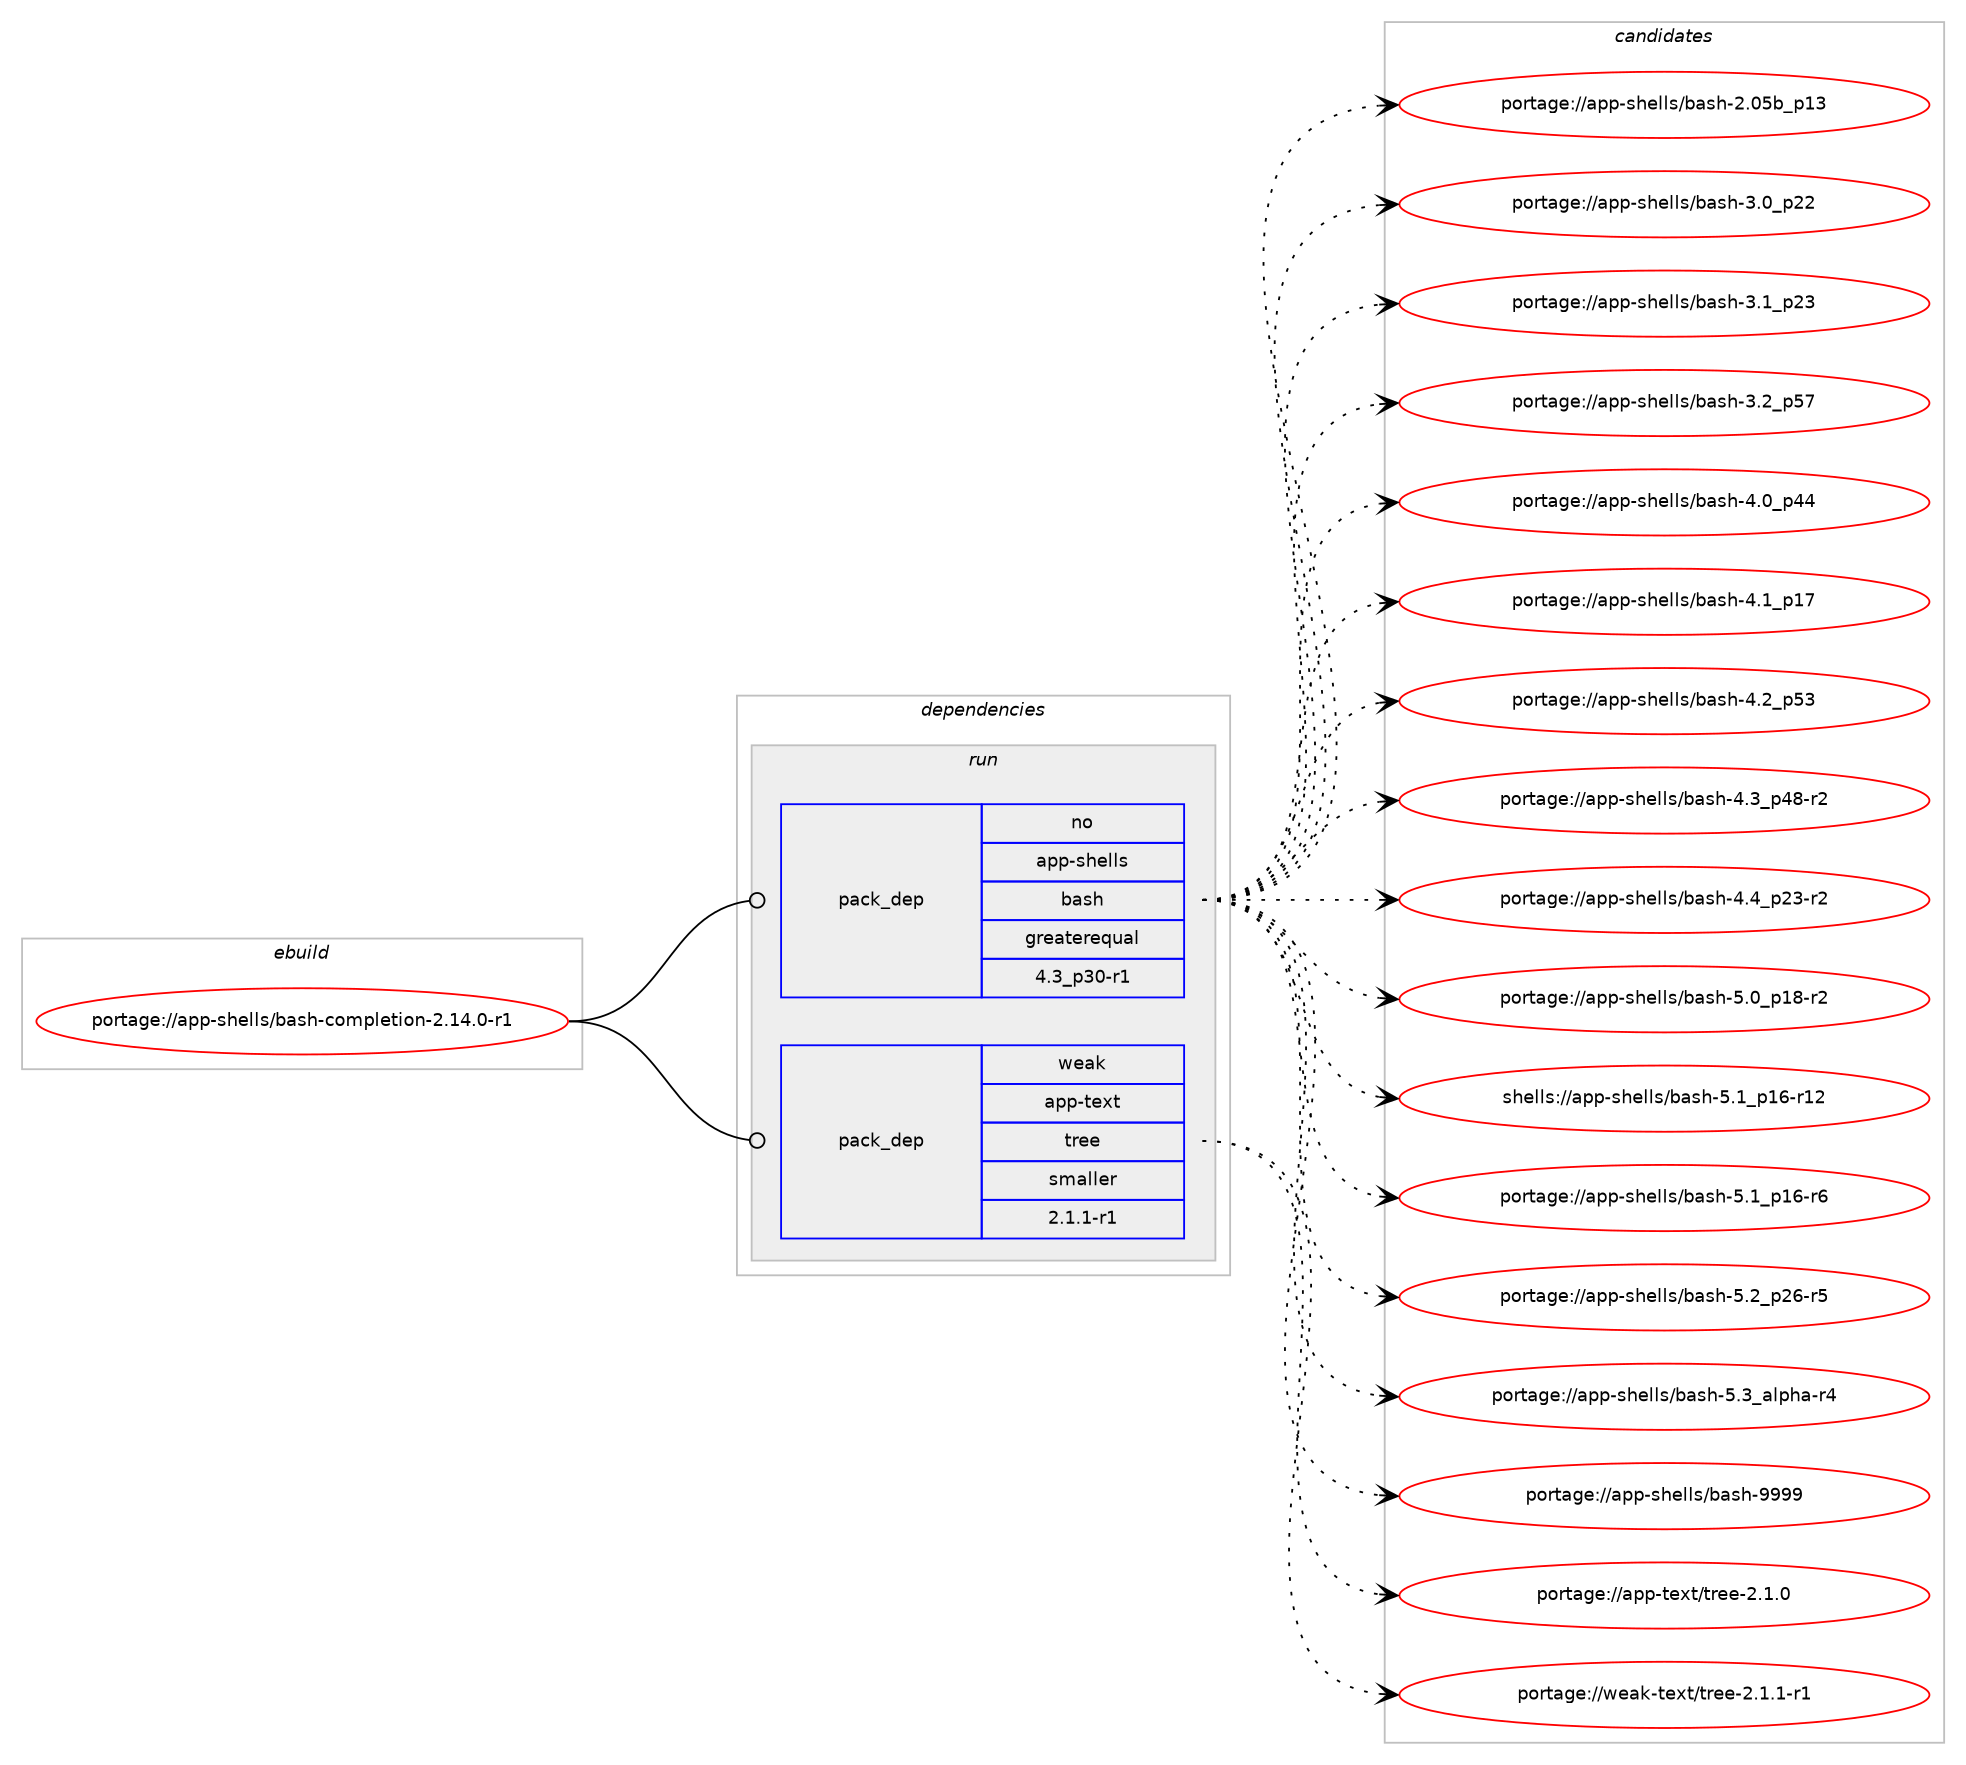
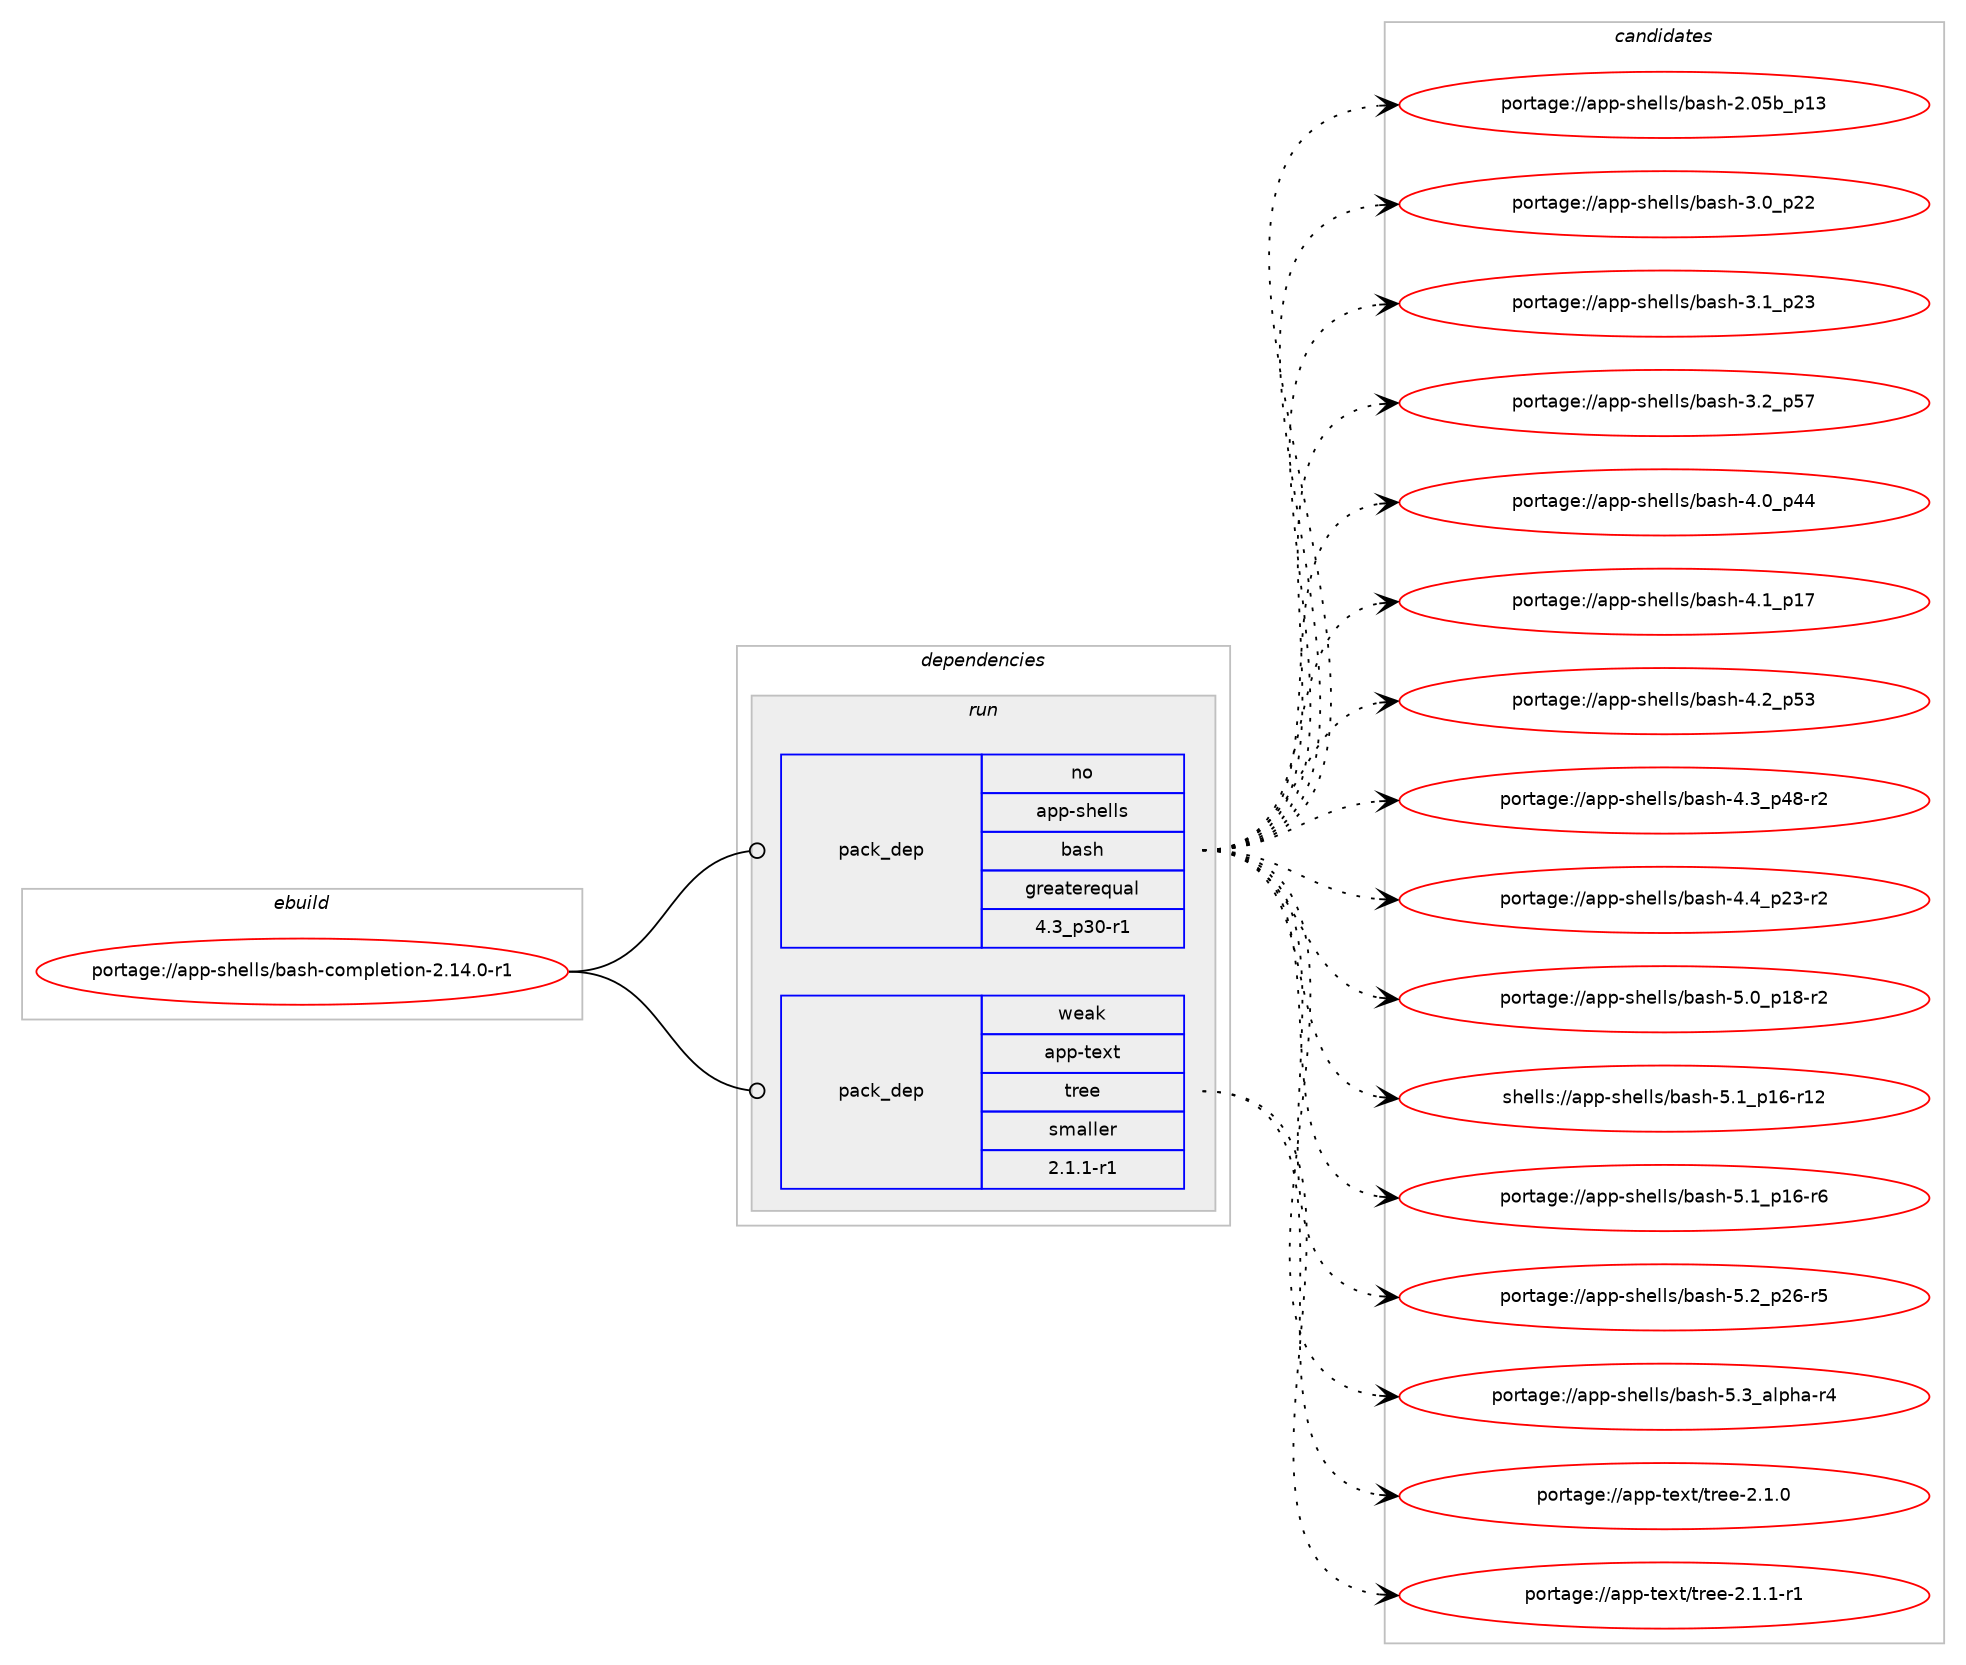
node "portage://app-shells/bash-9999": removed
node "portage://weak-text/tree-2.1.1-r1": label "portage://weak-text/tree-2.1.1-r1" -> "portage://app-text/tree-2.1.1-r1"
